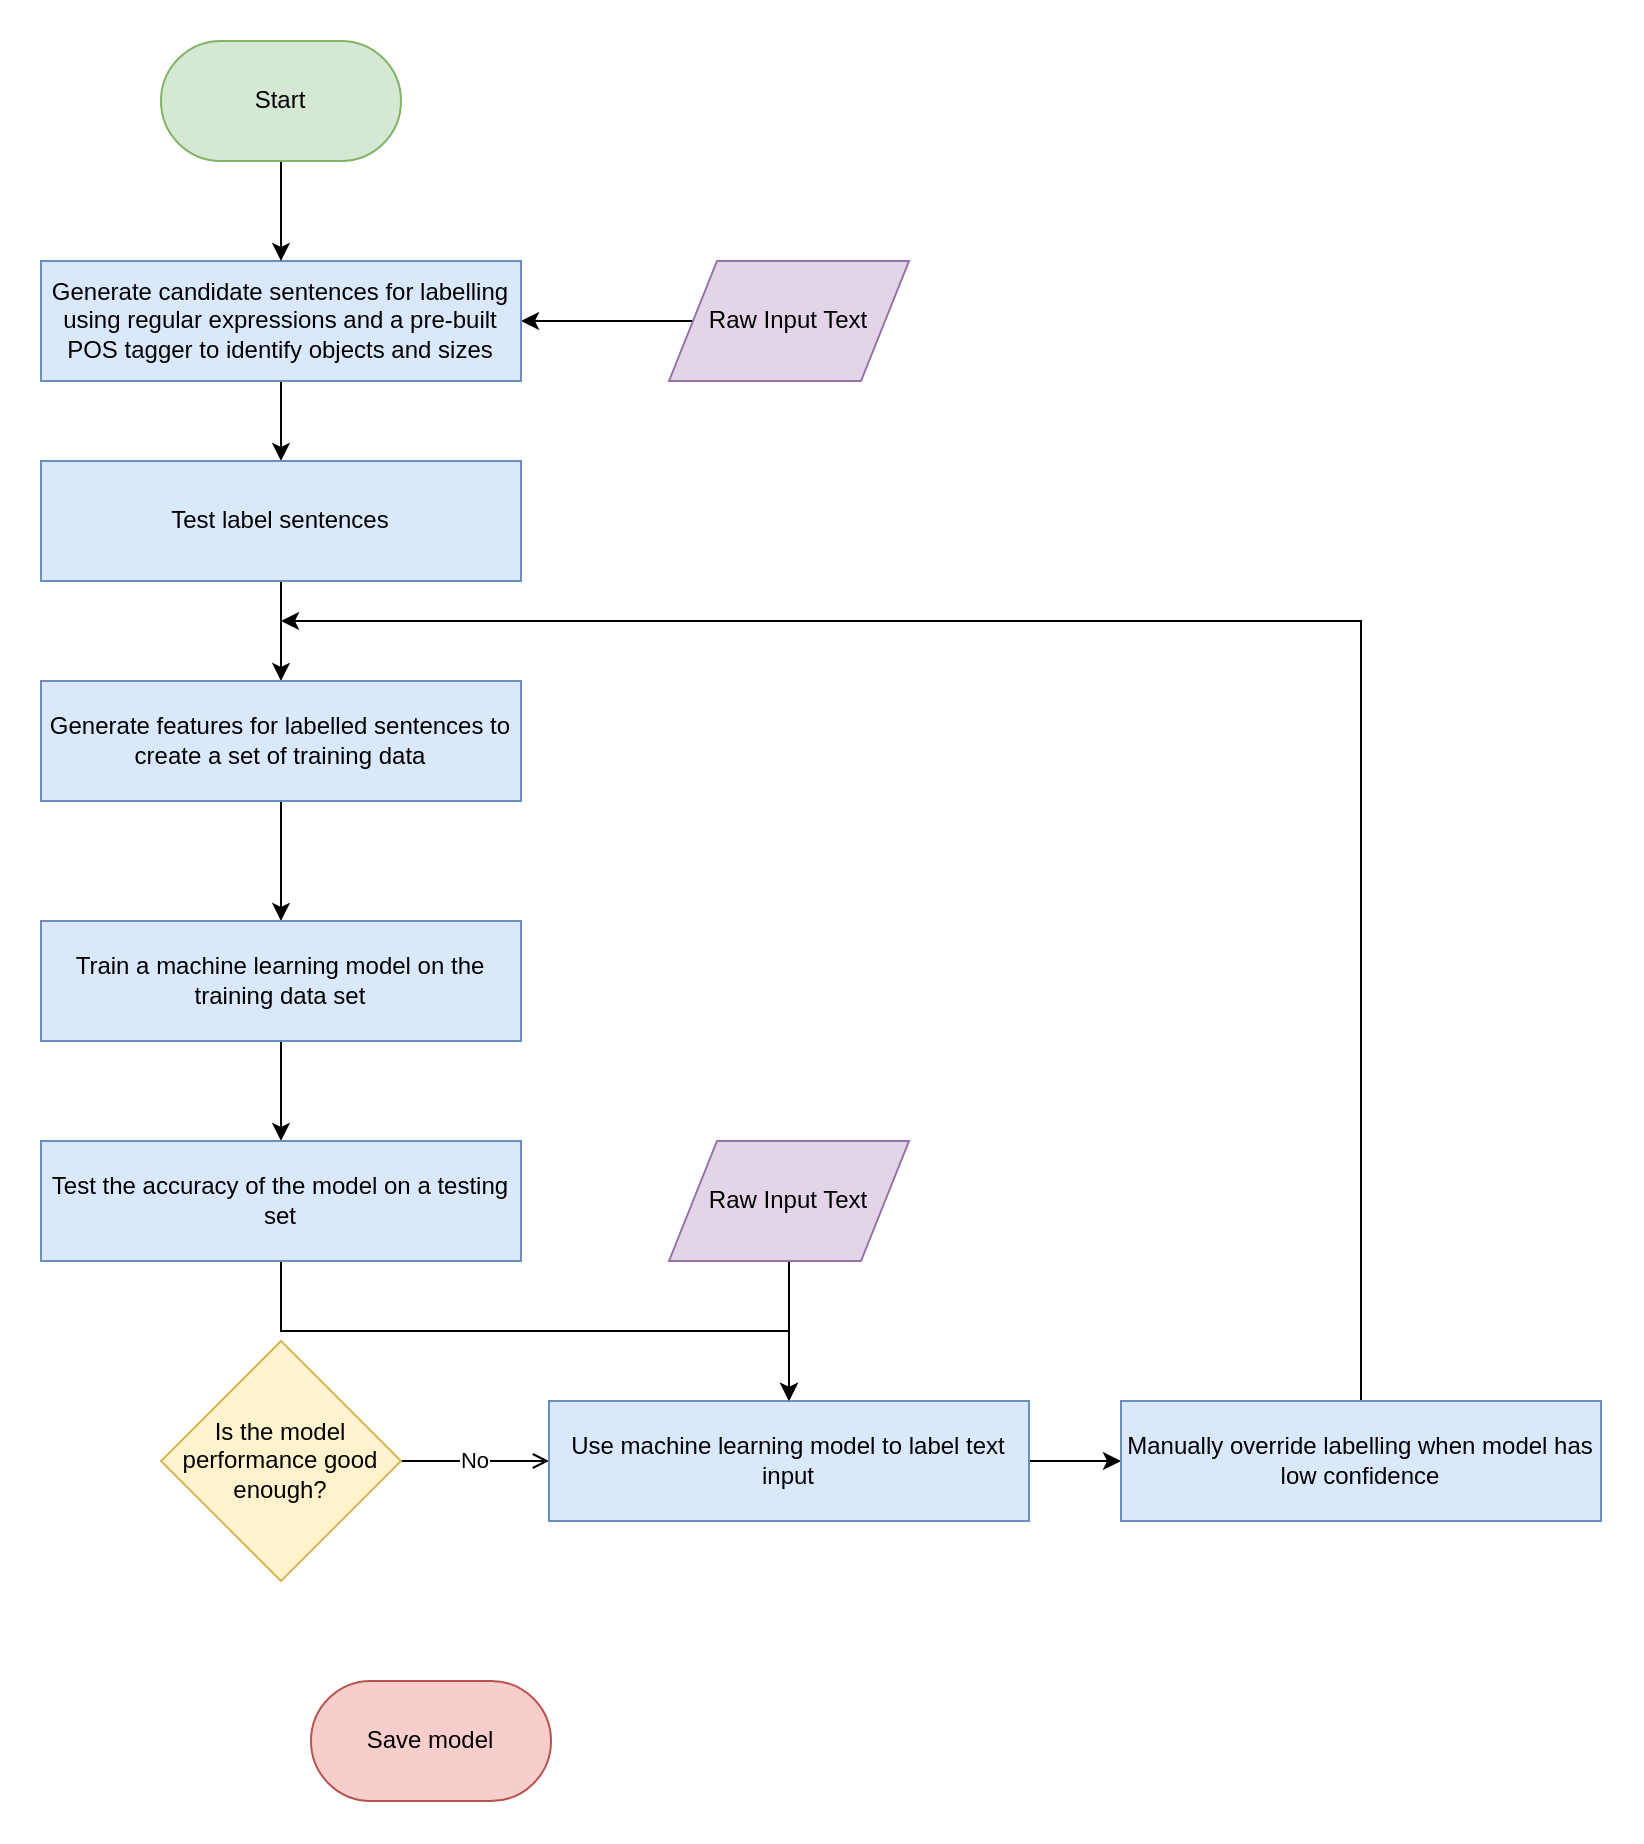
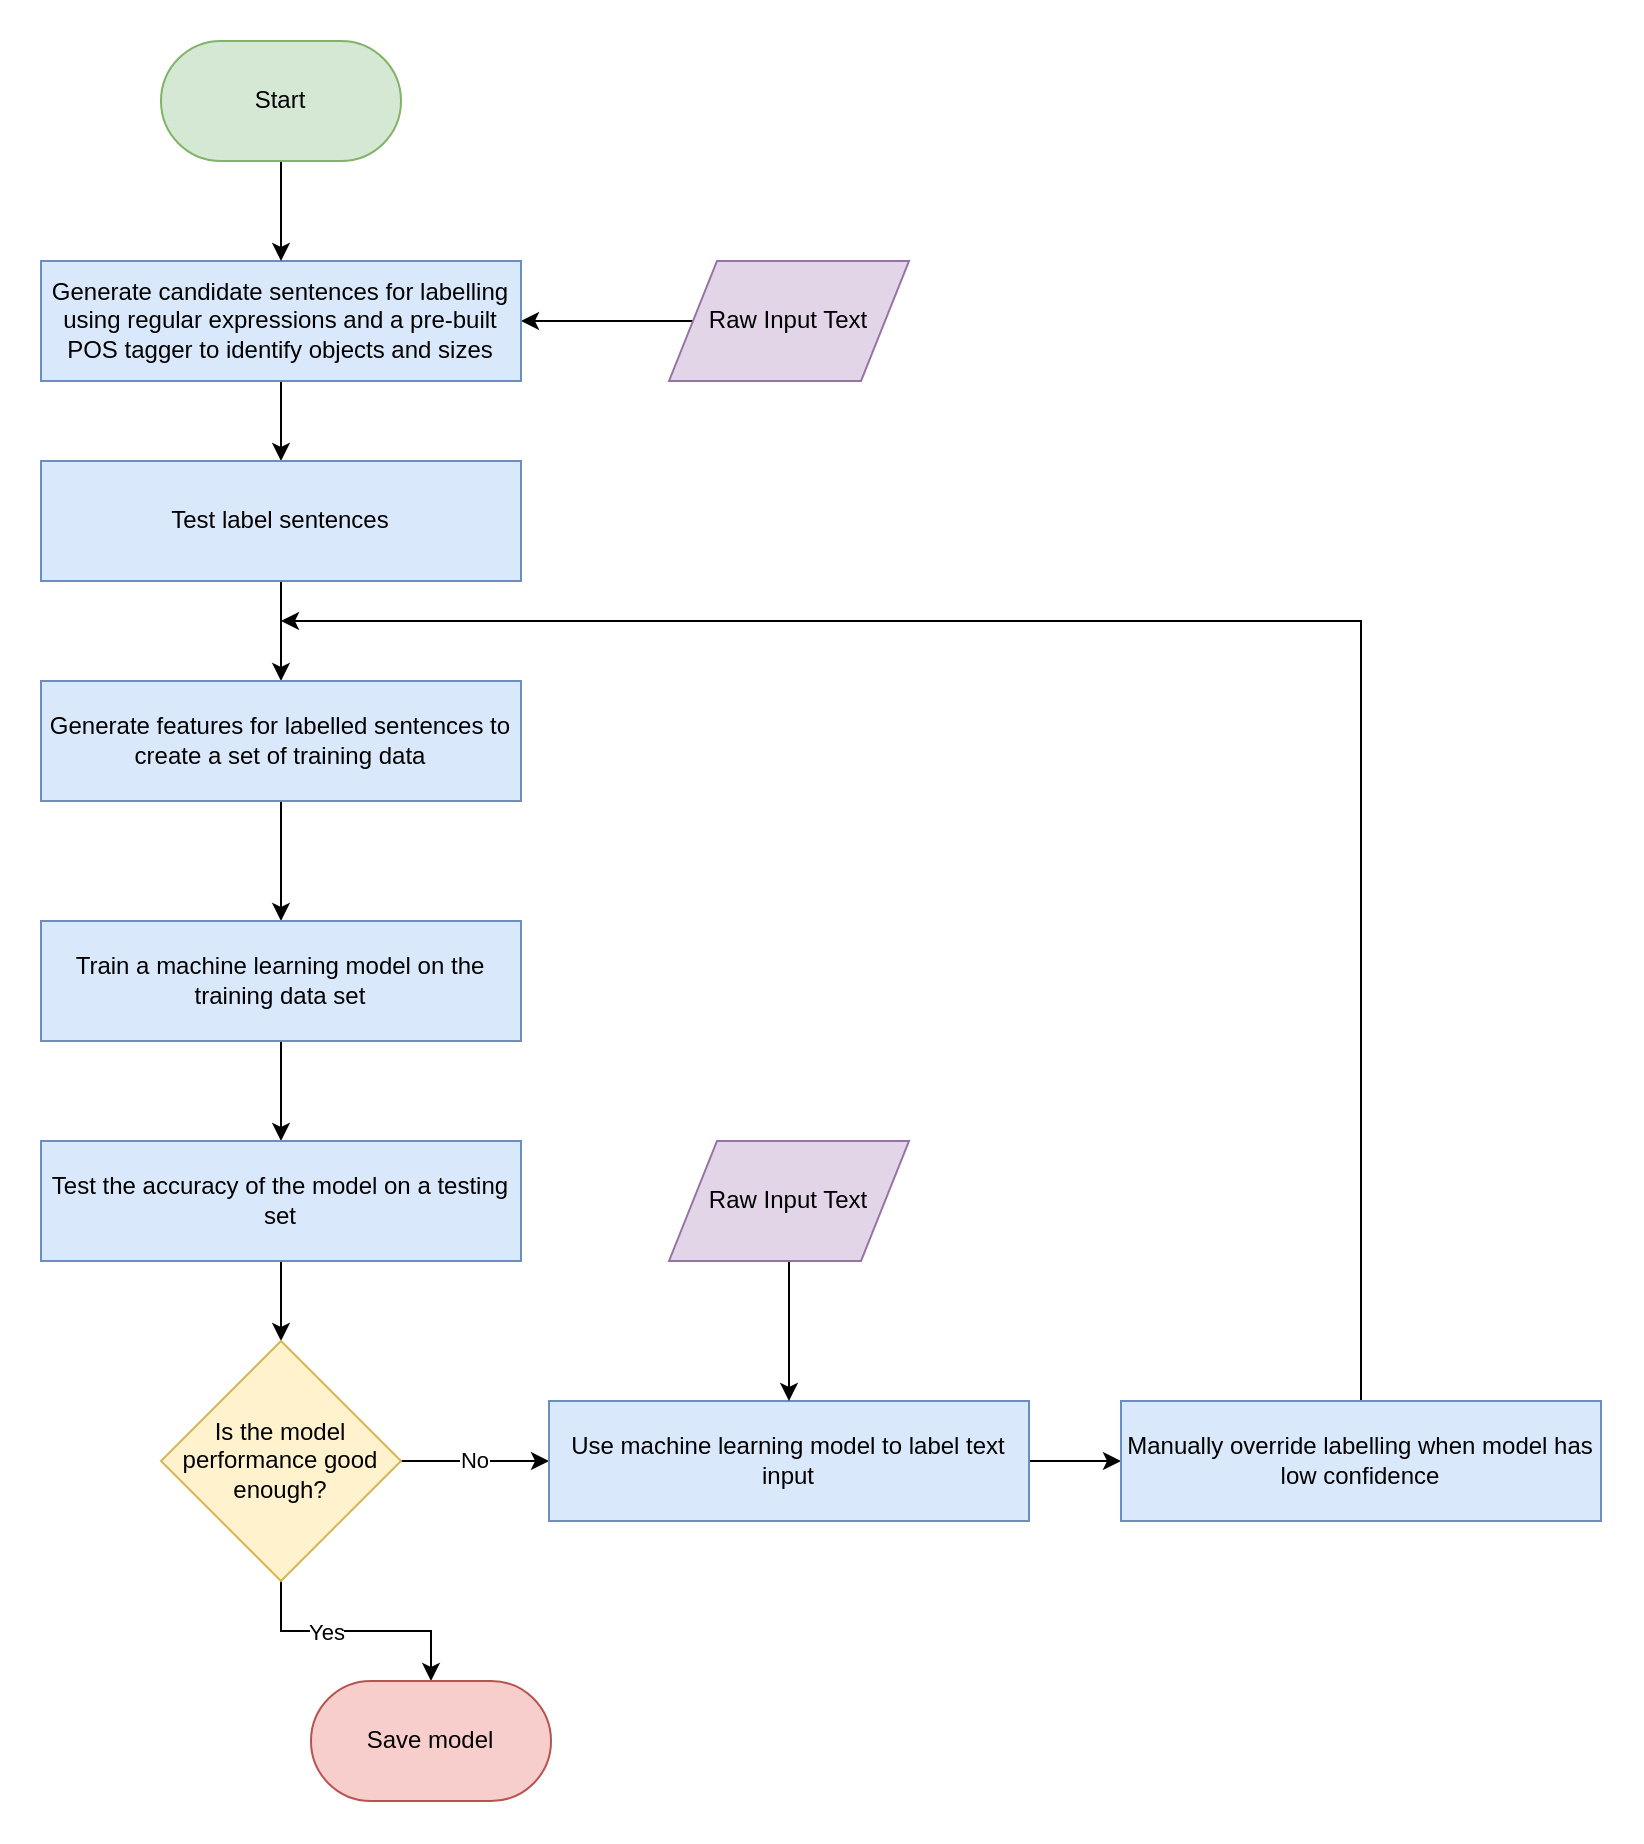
edge "Test the accuracy of the model on a testing set" -> "Use machine learning model to label text input": now "Test the accuracy of the model on a testing set" -> "Is the model performance good enough?"
edge "Is the model performance good enough?" -> "Use machine learning model to label text input": arrowhead open -> classic
edge "Is the model performance good enough?" -> "Save model": added, label "Yes"
